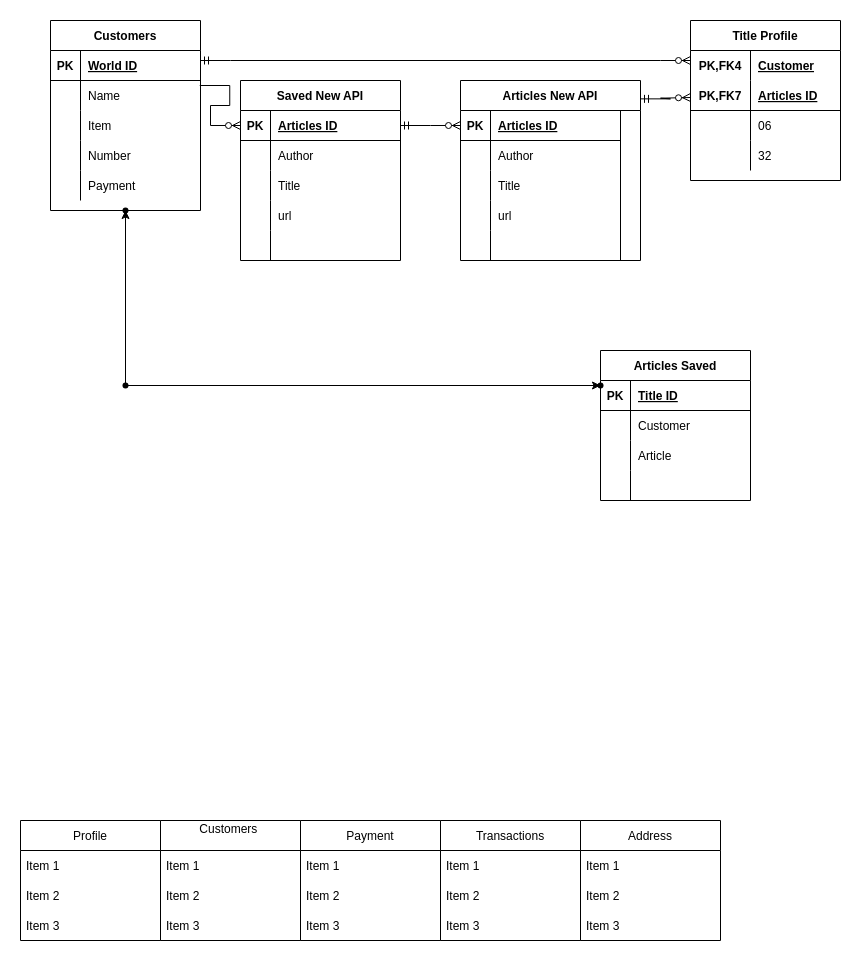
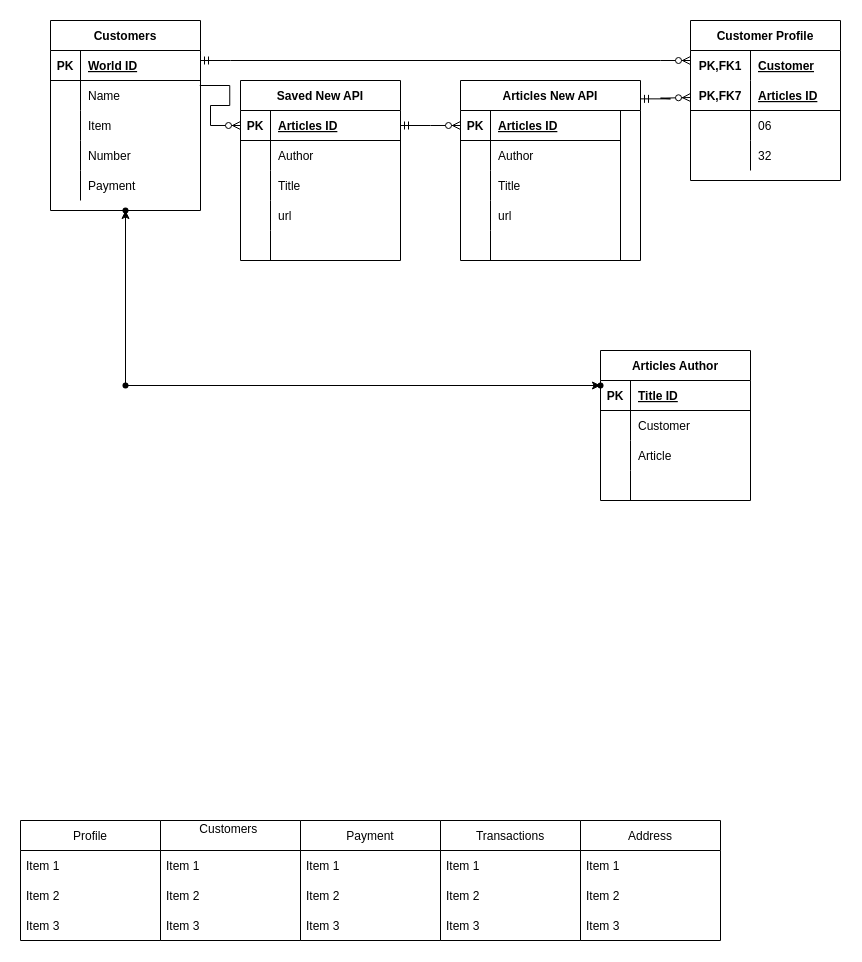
node "Title Profile": label "Title Profile" -> "Customer Profile"
node "PK,FK4": label "PK,FK4" -> "PK,FK1"
node "Articles Saved": label "Articles Saved" -> "Articles Author"
